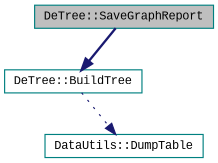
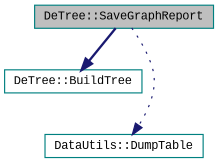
edge "DeTree::BuildTree" -> "DataUtils::DumpTable": now "DeTree::SaveGraphReport" -> "DataUtils::DumpTable"
